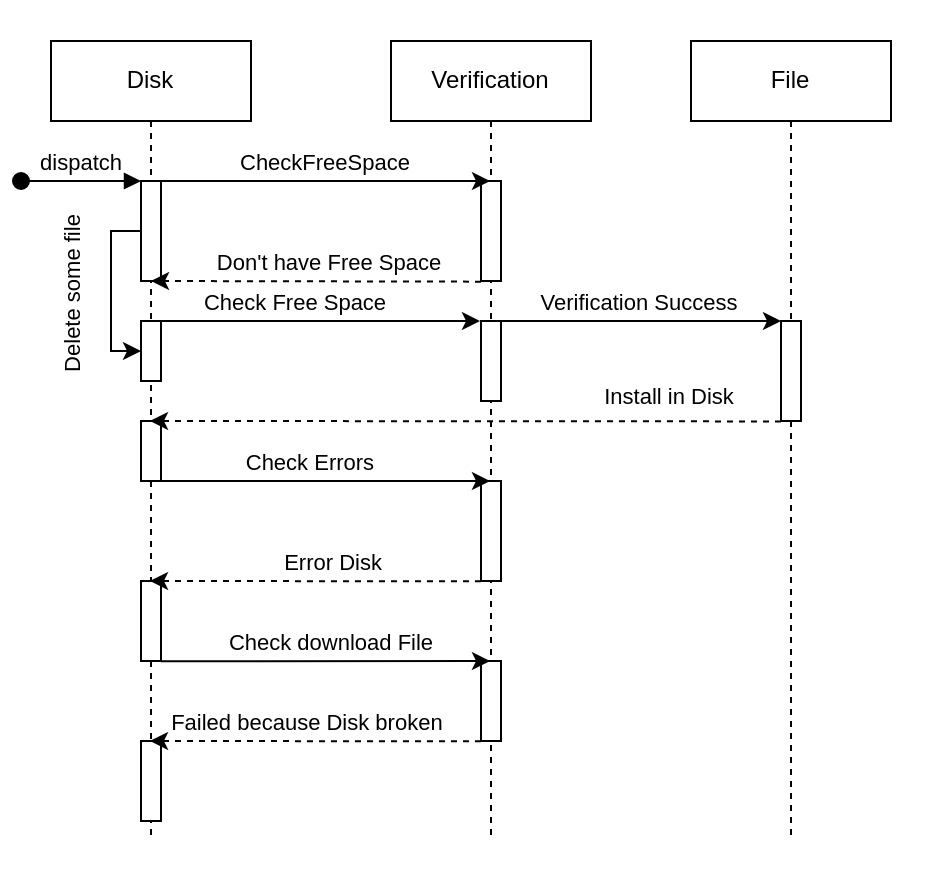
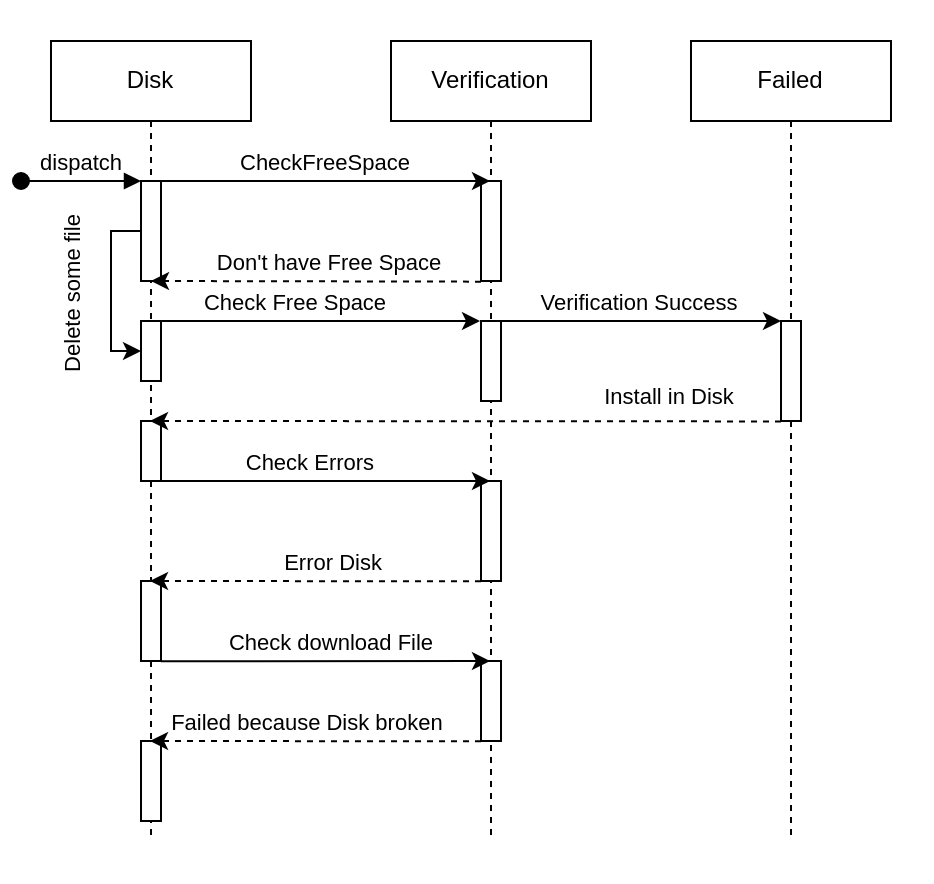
node "File": label "File" -> "Failed"
